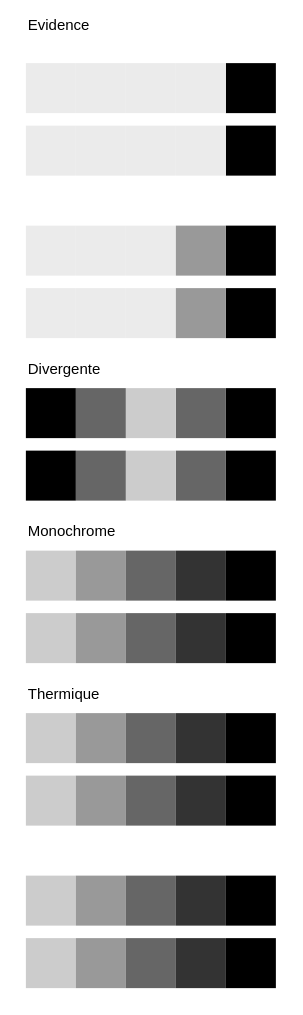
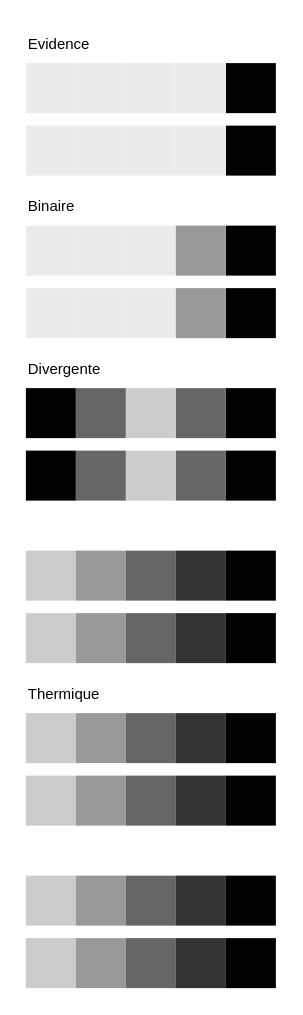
node "Evidence": moved (63, 26) -> (63, 44)
node "Binaire": added
node "Monochrome": removed
